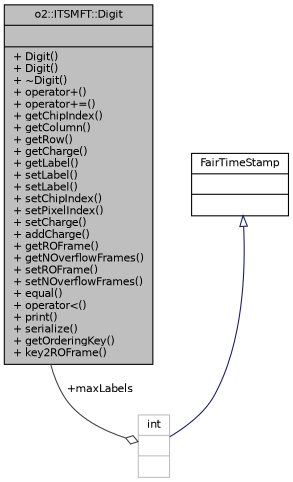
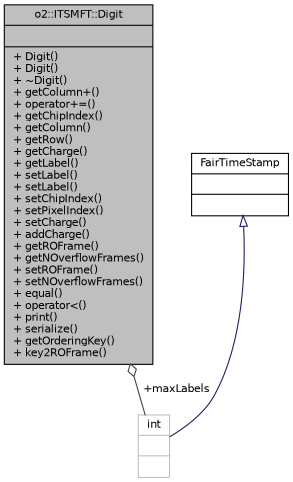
node "o2::ITSMFT::Digit": text "+ operator+()" -> "+ getColumn+()"
edge "o2::ITSMFT::Digit" -> "int": reversed
